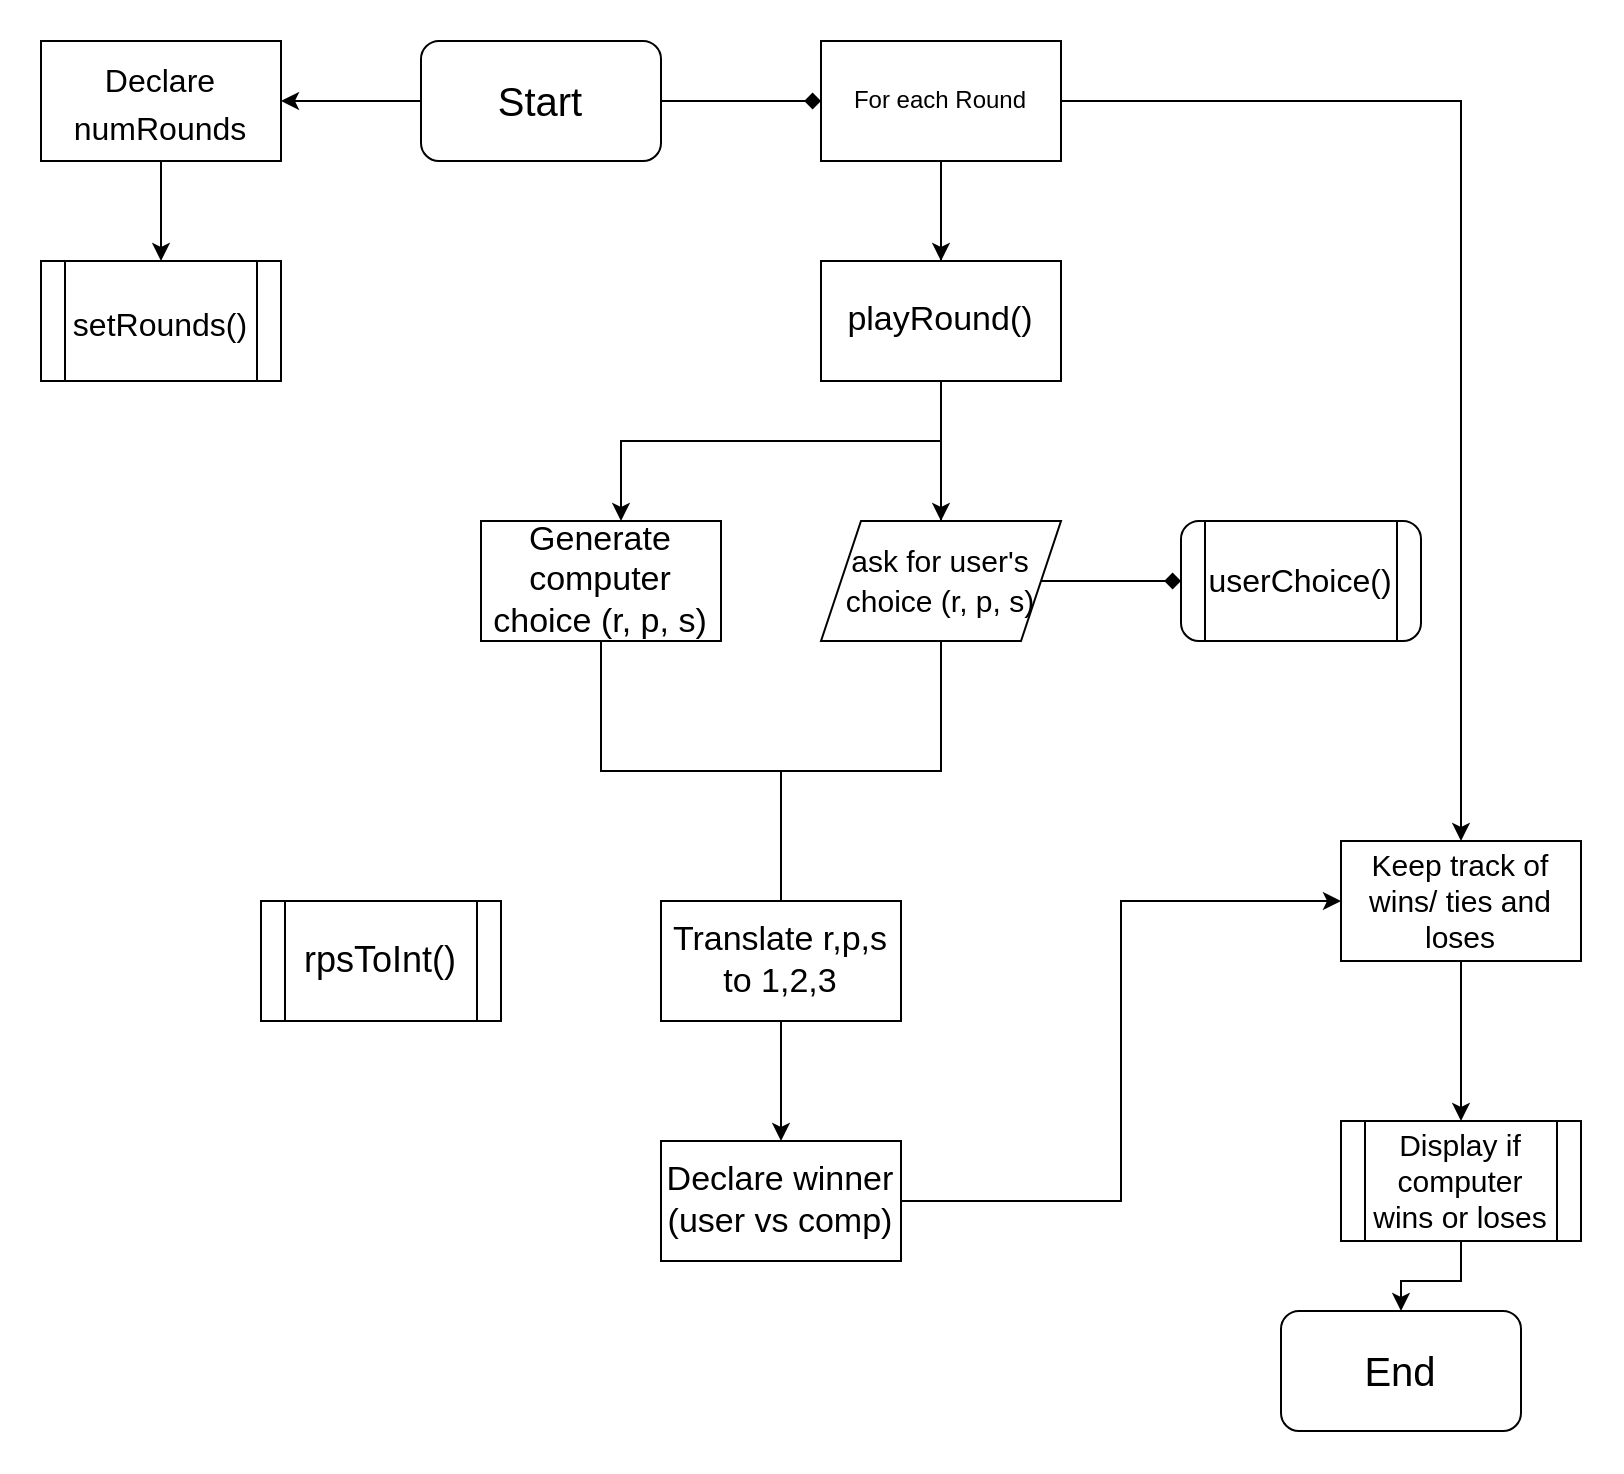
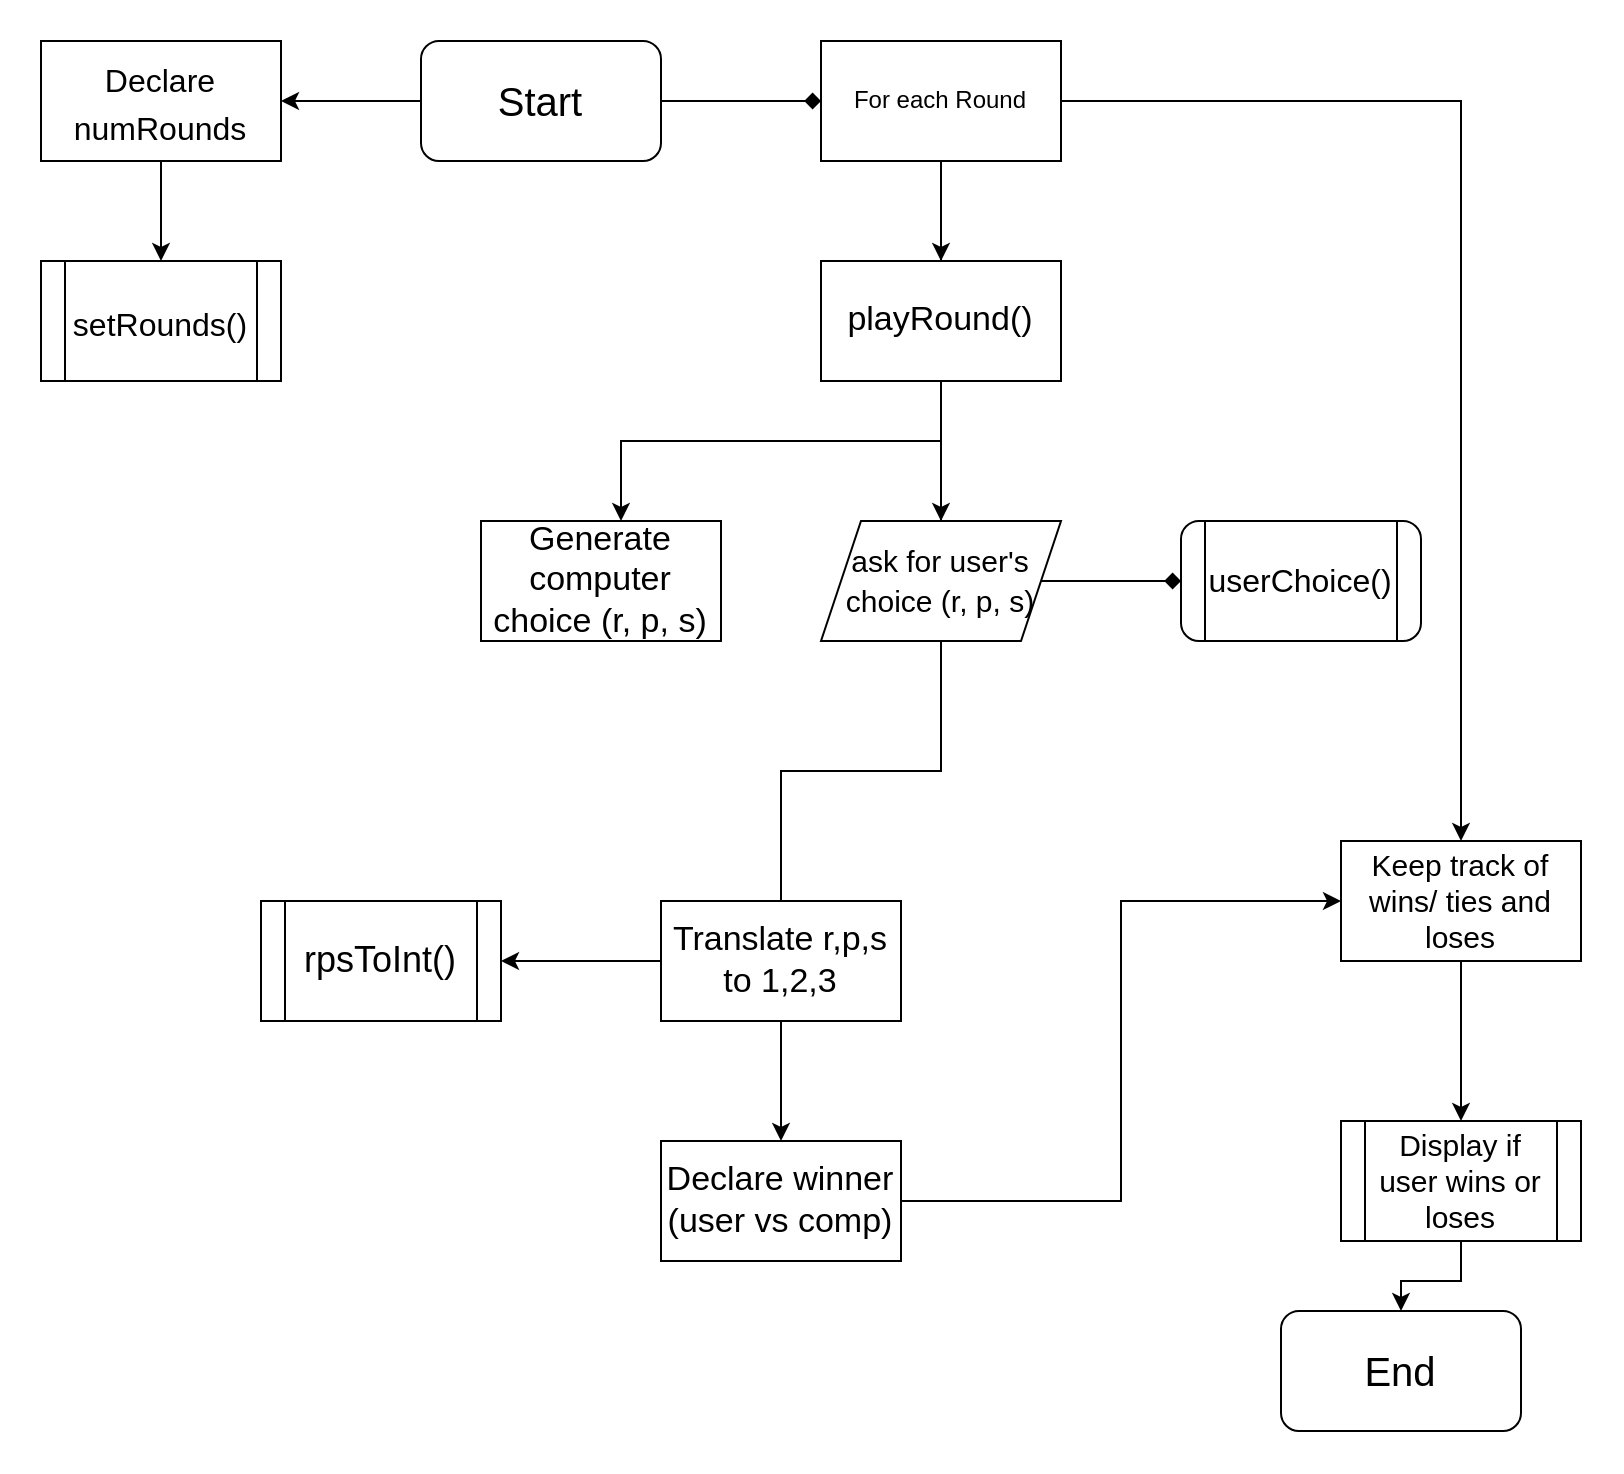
edge "Generate computer choice (r, p, s)" -- "Translate r,p,s to 1,2,3": removed
edge "Translate r,p,s to 1,2,3" -> "rpsToInt()": added
node "Display if computer wins or loses": label "Display if computer wins or loses" -> "Display if user wins or loses"
